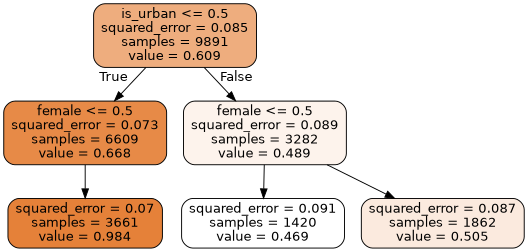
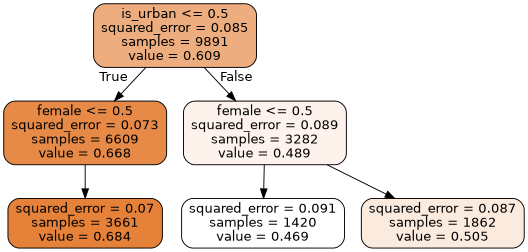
node "squared_error = 0.07 samples = 3661 value = 0.984": label "squared_error = 0.07 samples = 3661 value = 0.984" -> "squared_error = 0.07 samples = 3661 value = 0.684"
